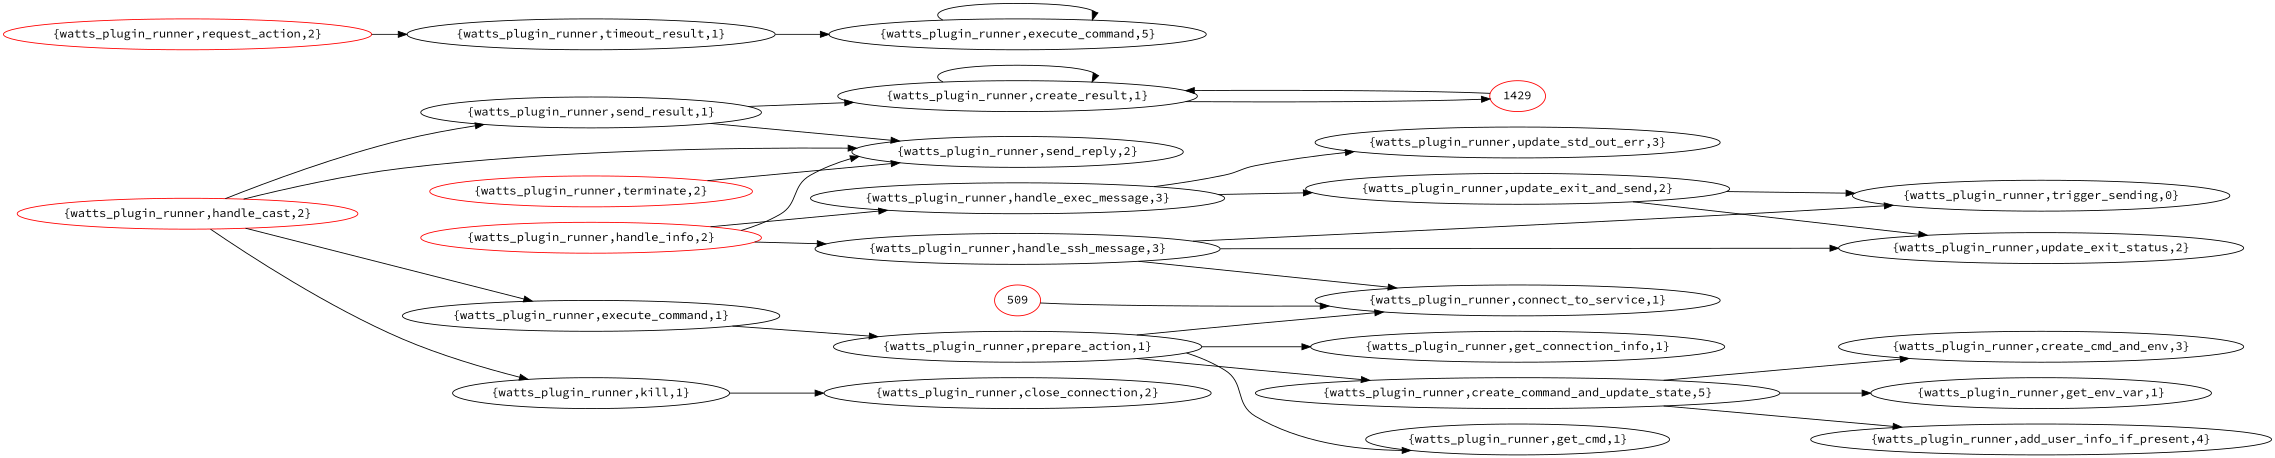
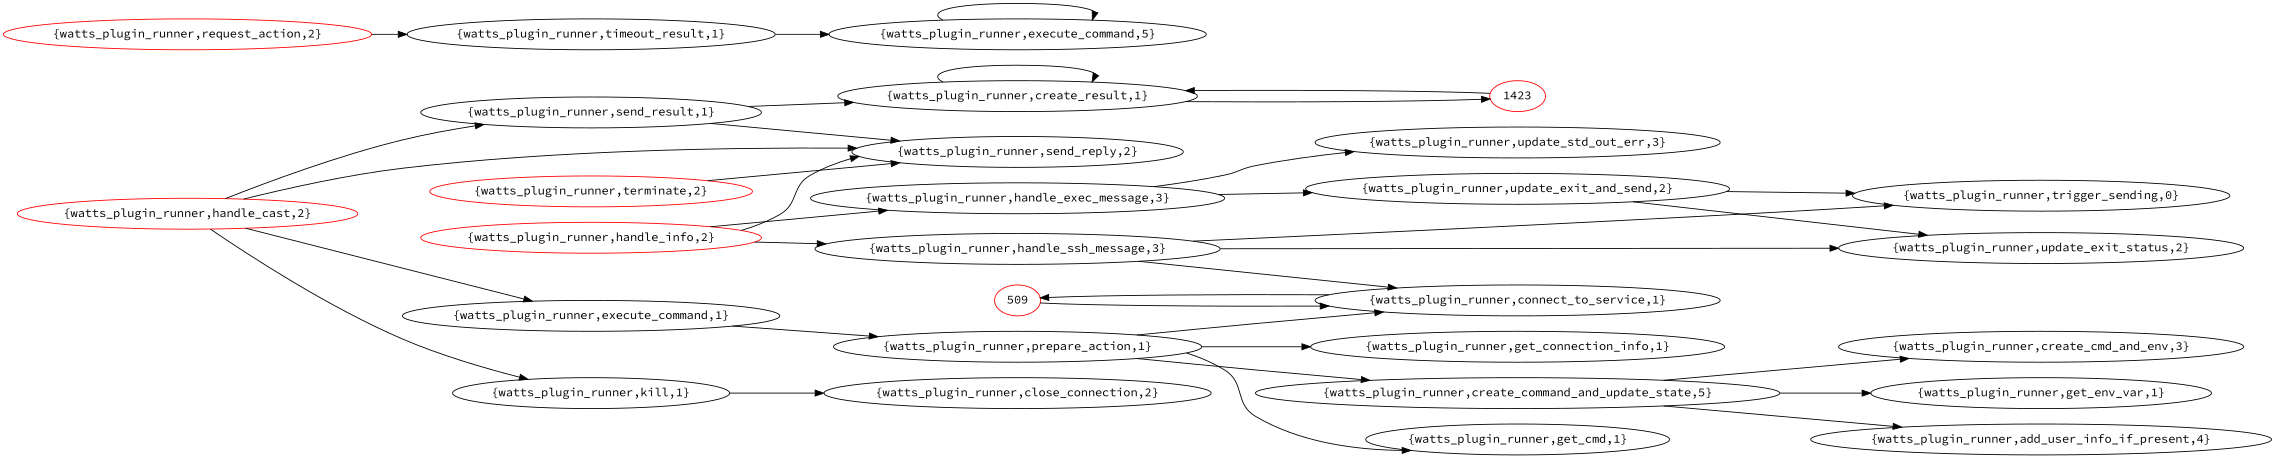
node "1429": label "1429" -> "1423"
edge "{watts_plugin_runner,connect_to_service,1}" -> "509": added
